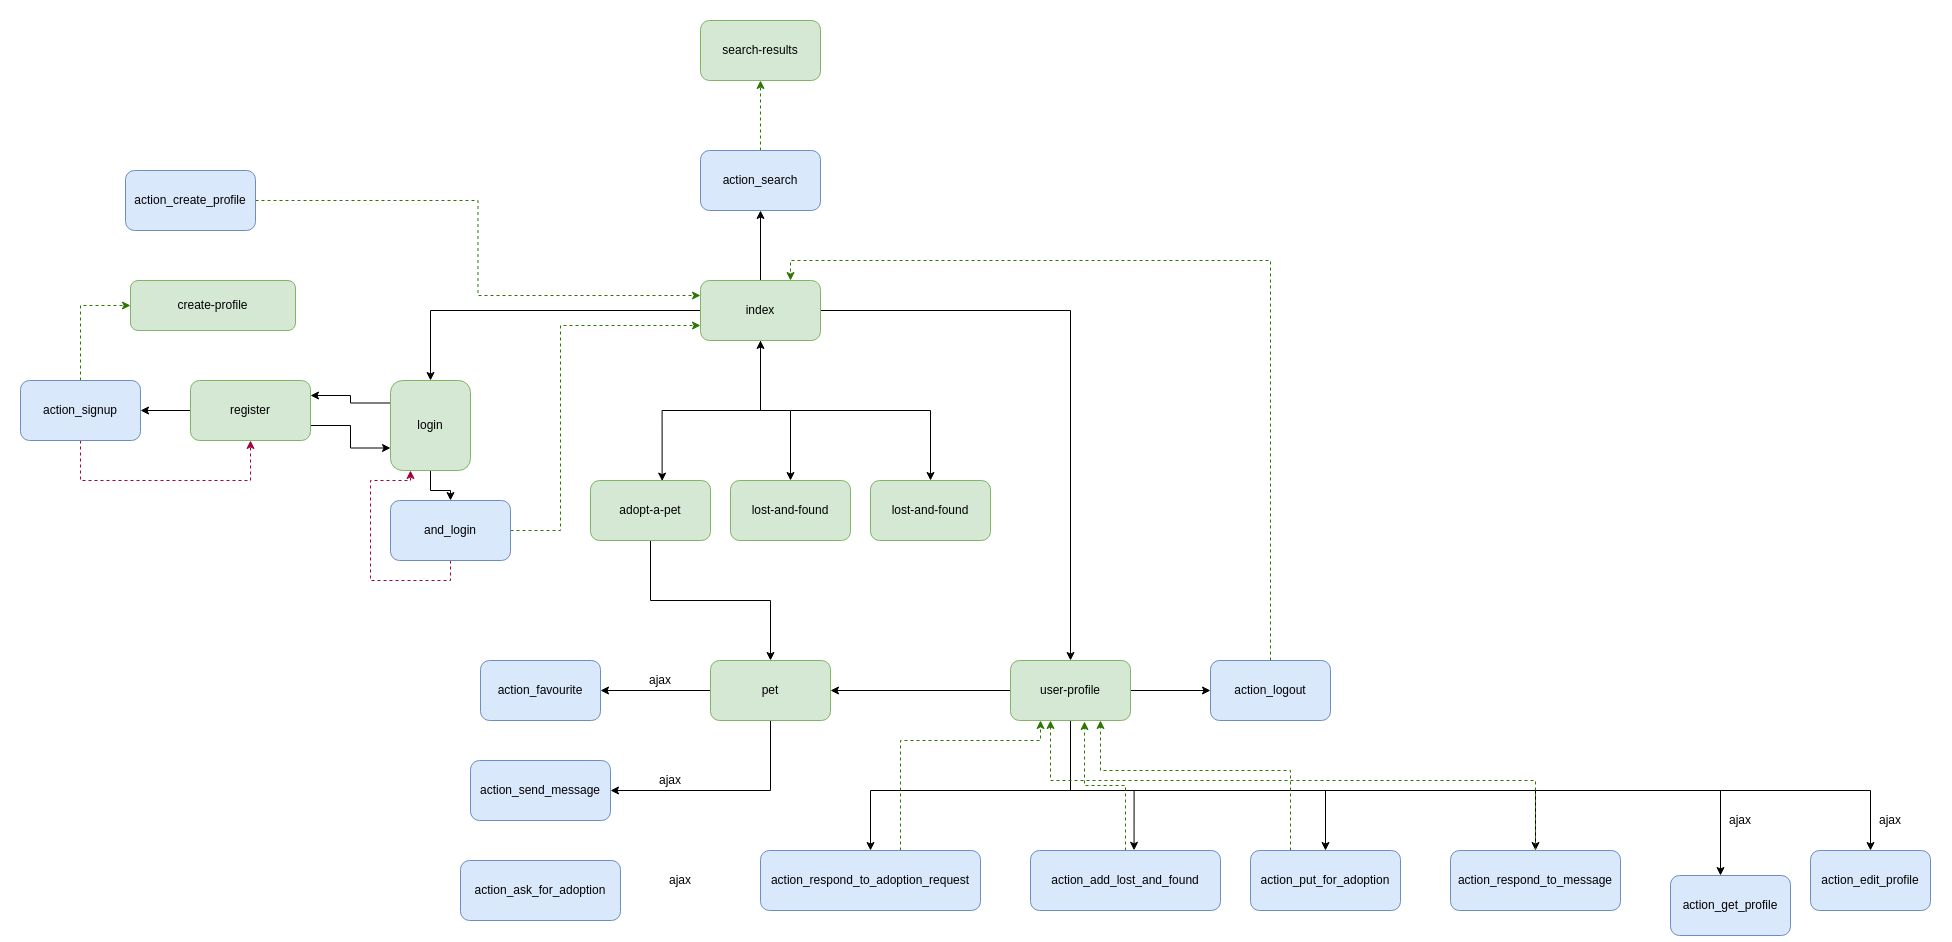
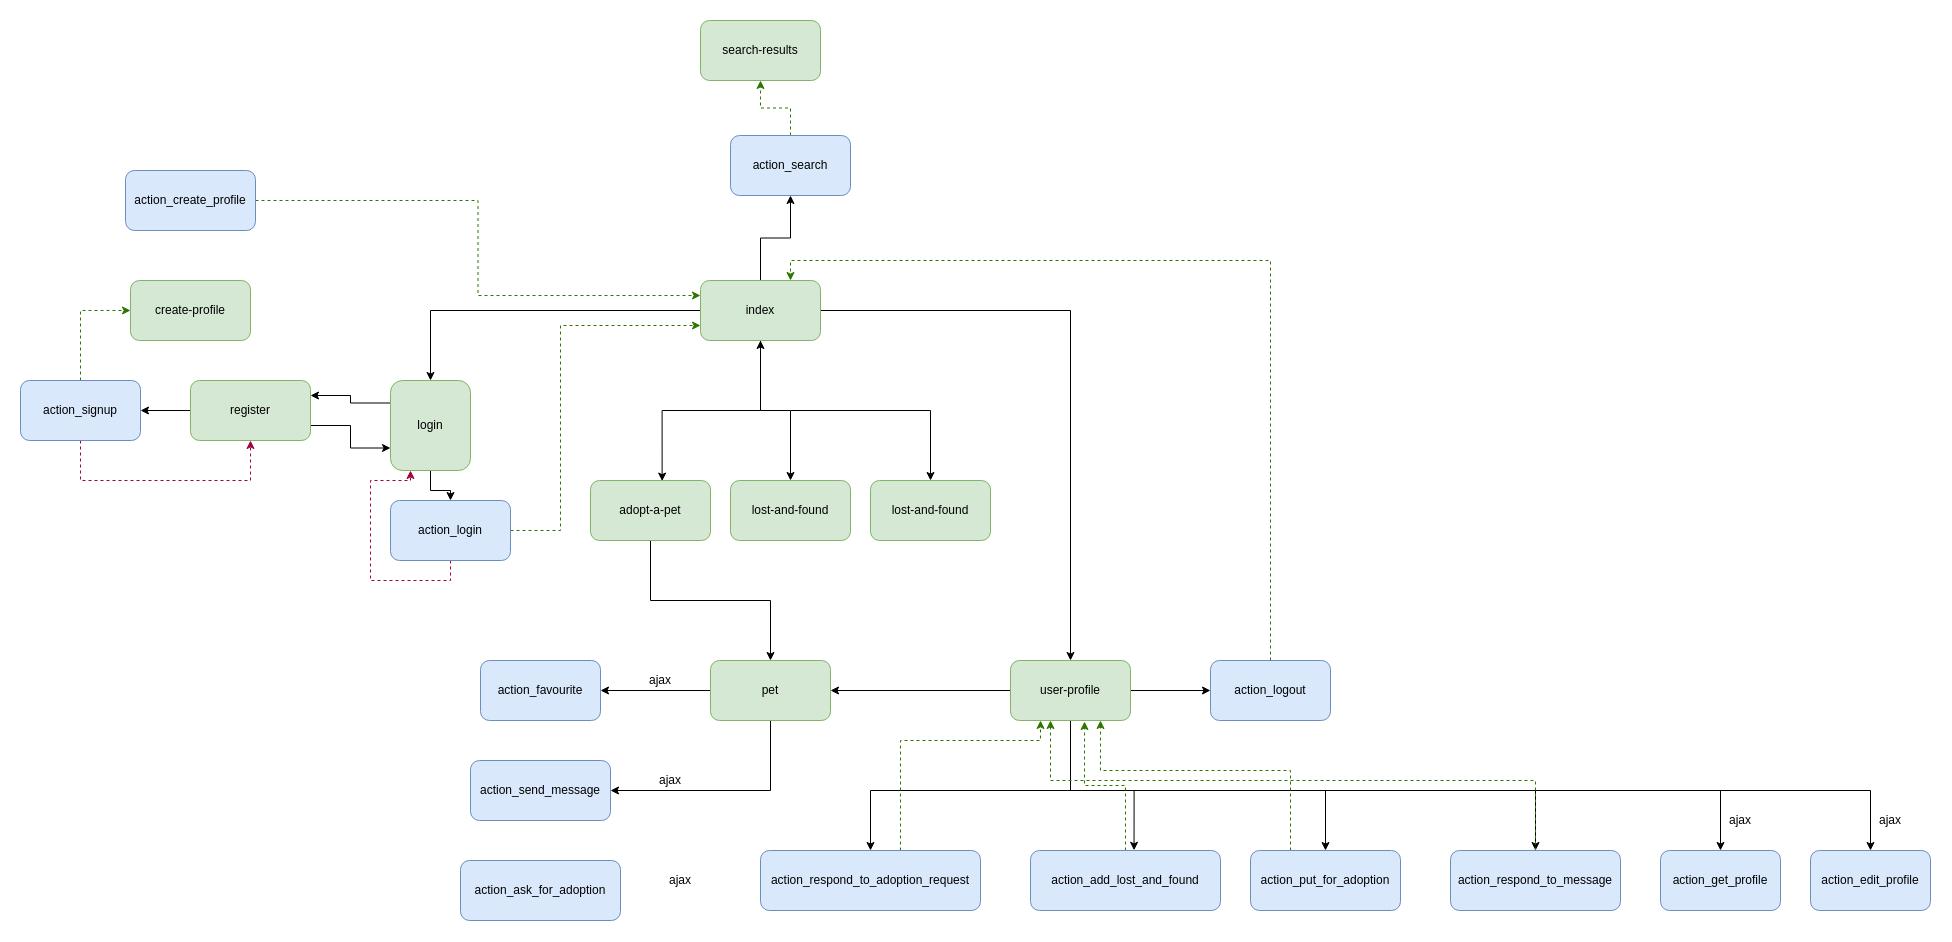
node "action_search": moved (761, 181) -> (791, 166)
node "create-profile": size 165x50 -> 120x60
node "and_login": label "and_login" -> "action_login"
node "action_get_profile": moved (1731, 906) -> (1721, 881)
